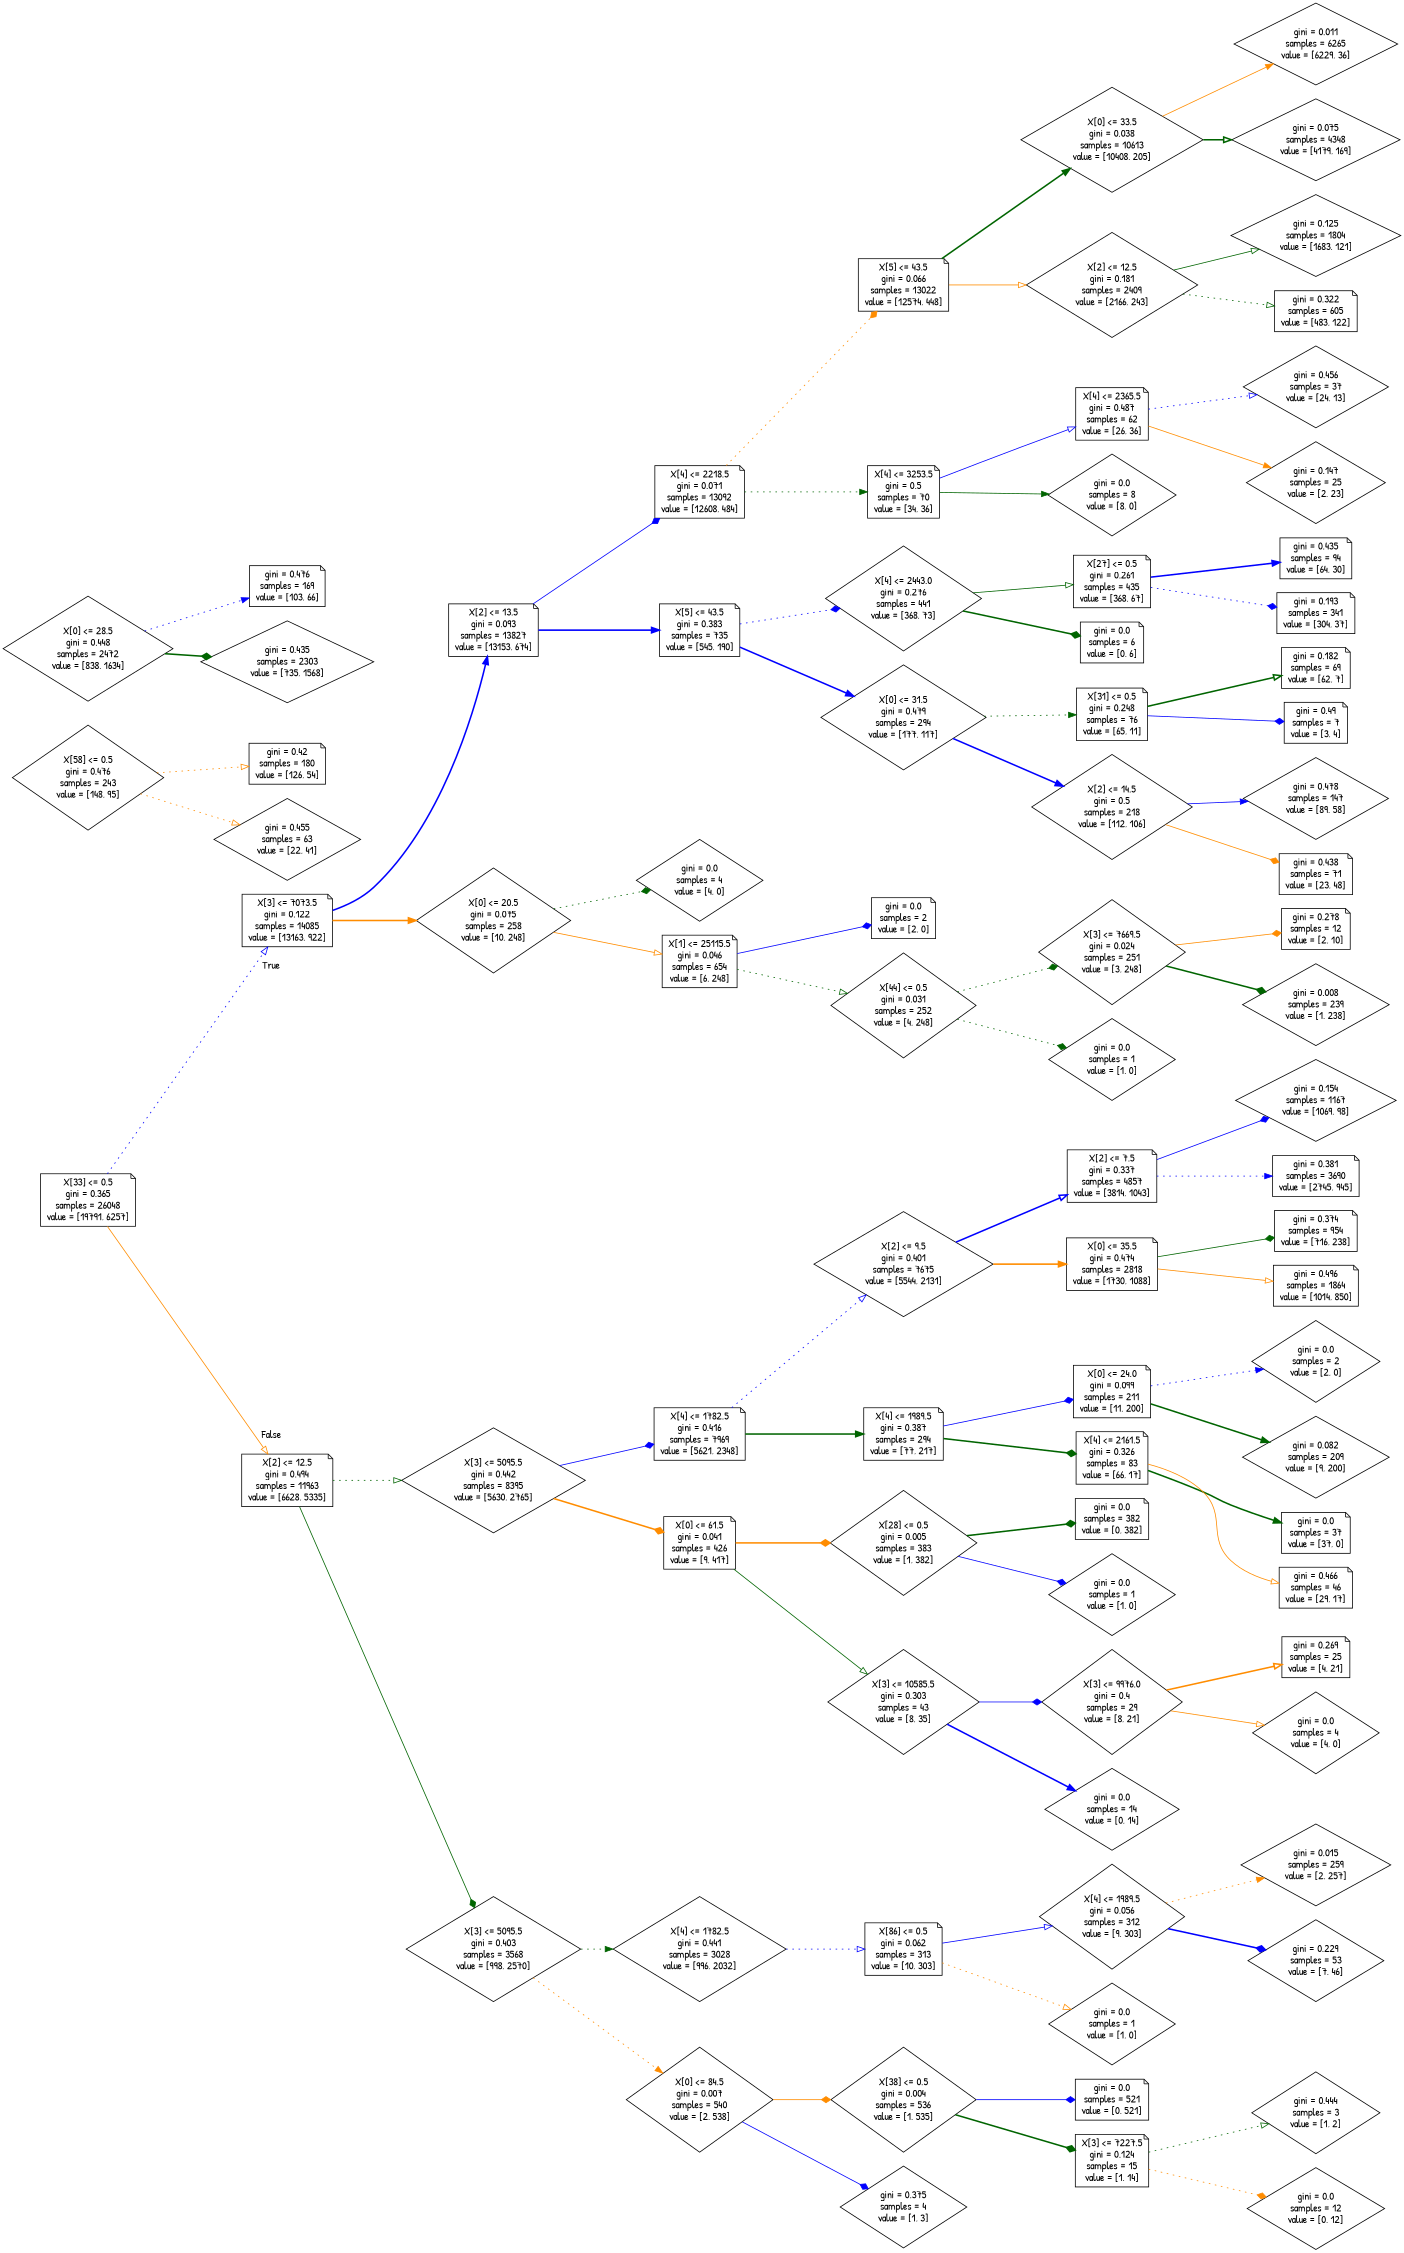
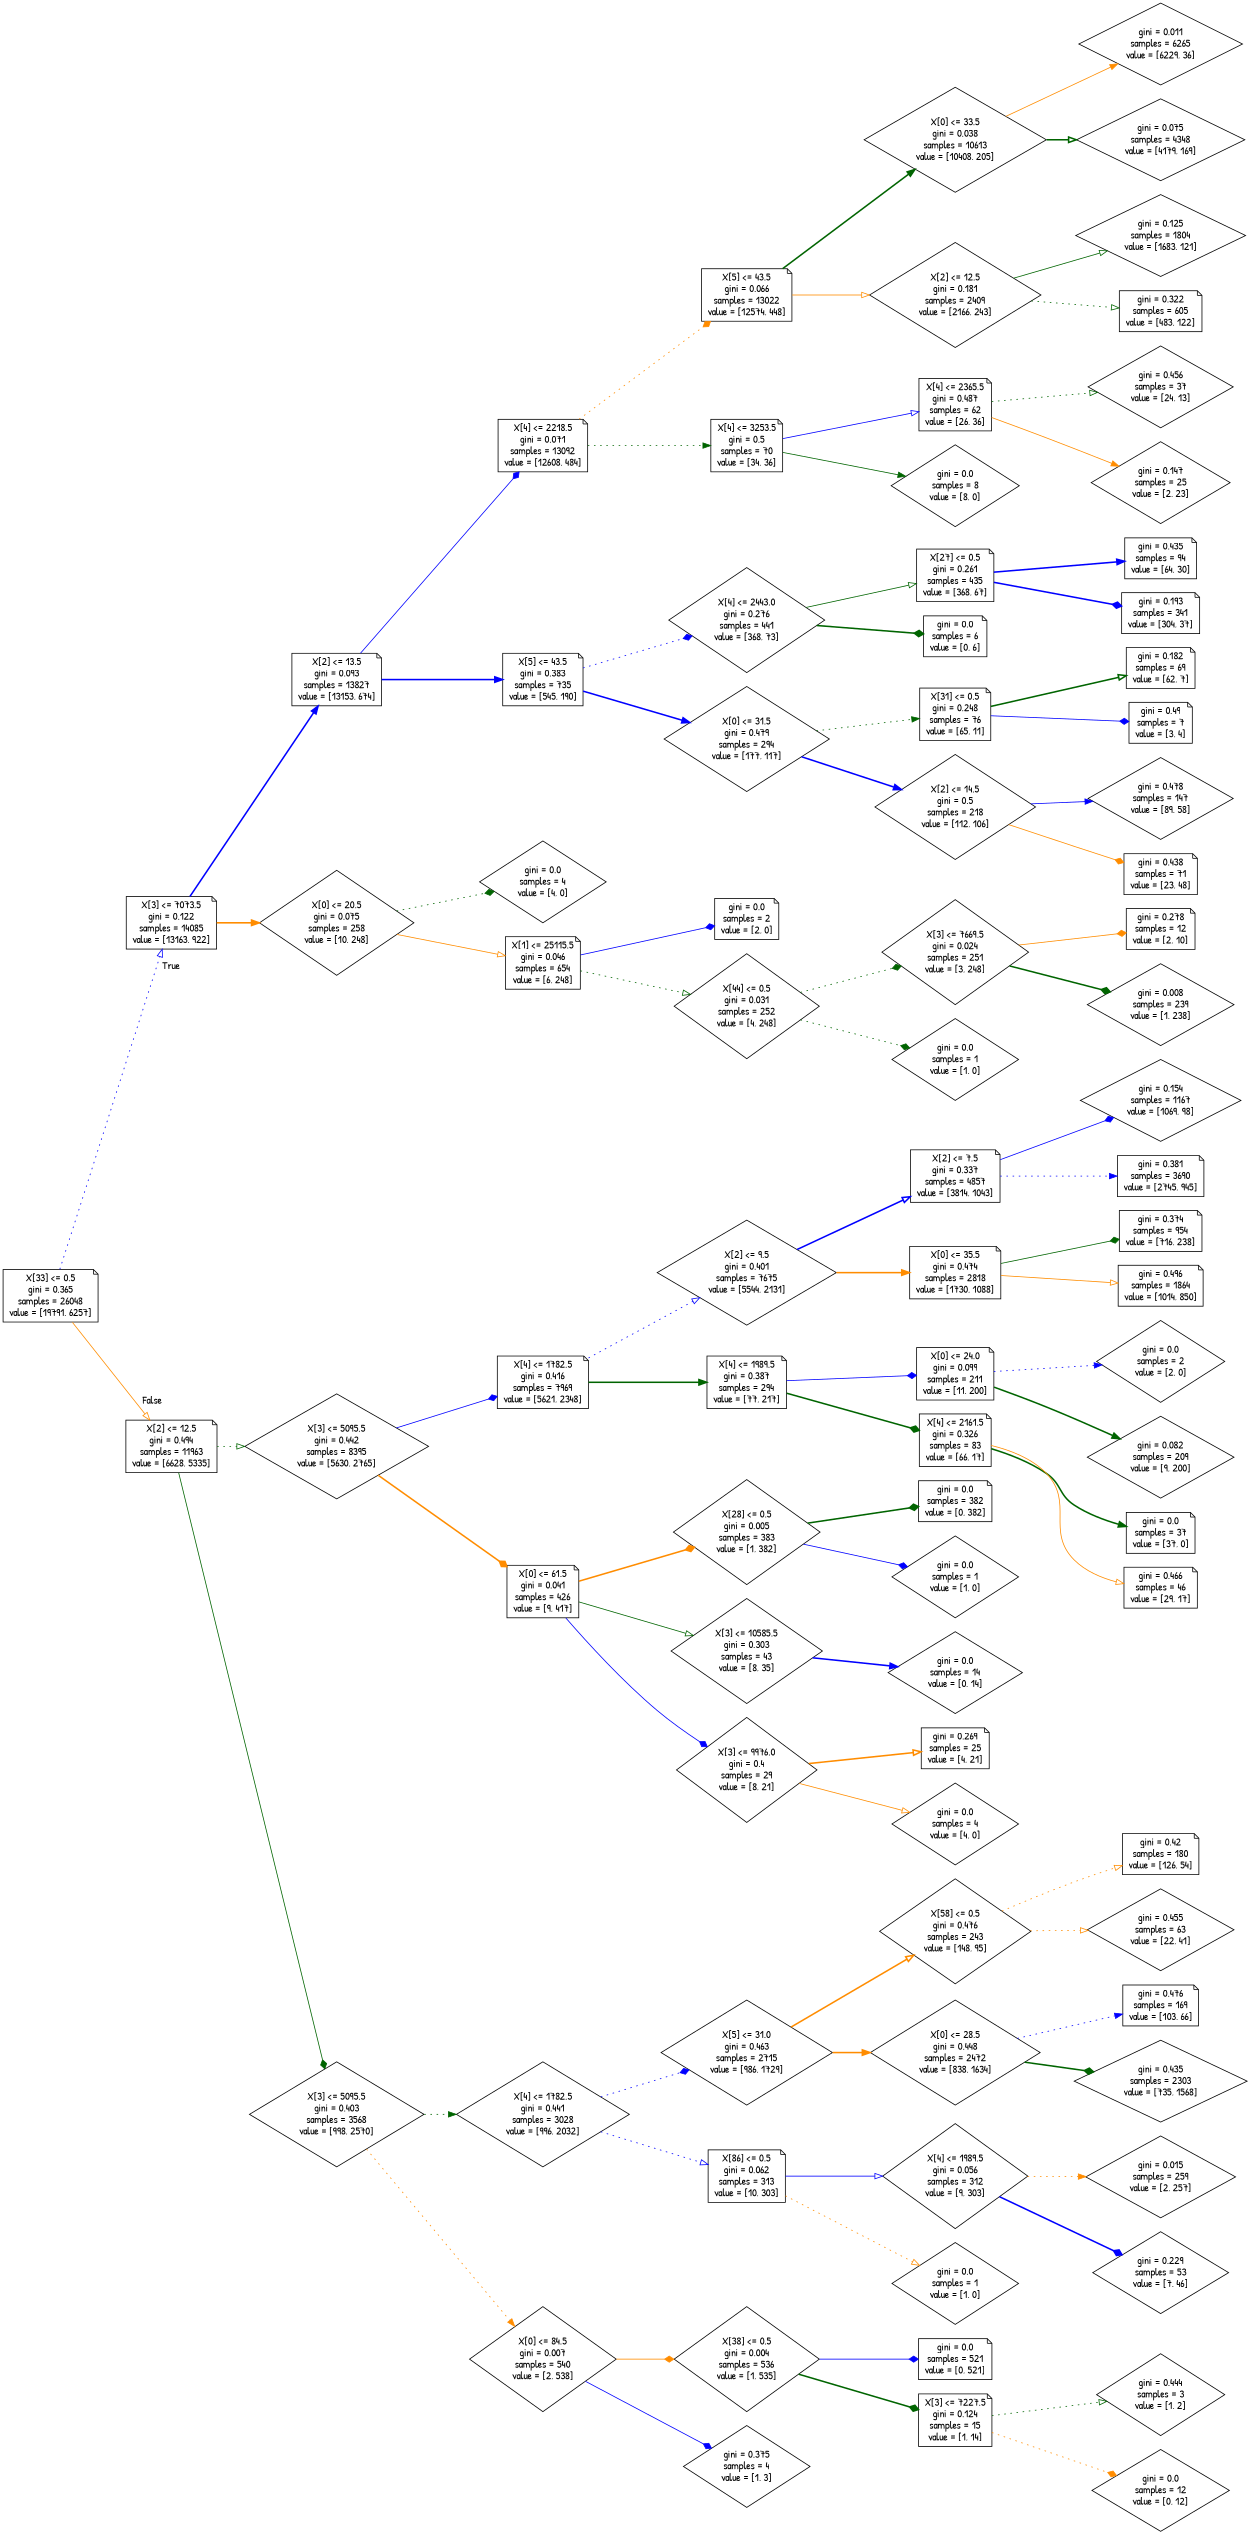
edge "X[4] <= 2365.5 gini = 0.487 samples = 62 value = [26, 36]" -> "gini = 0.456 samples = 37 value = [24, 13]": color blue -> darkgreen
edge "X[27] <= 0.5 gini = 0.261 samples = 435 value = [368, 67]" -> "gini = 0.193 samples = 341 value = [304, 37]": style dotted -> bold
edge "X[3] <= 10585.5 gini = 0.303 samples = 43 value = [8, 35]" -> "X[3] <= 9976.0 gini = 0.4 samples = 29 value = [8, 21]": now "X[0] <= 61.5 gini = 0.041 samples = 426 value = [9, 417]" -> "X[3] <= 9976.0 gini = 0.4 samples = 29 value = [8, 21]"
node "X[5] <= 31.0 gini = 0.463 samples = 2715 value = [986, 1729]": added
